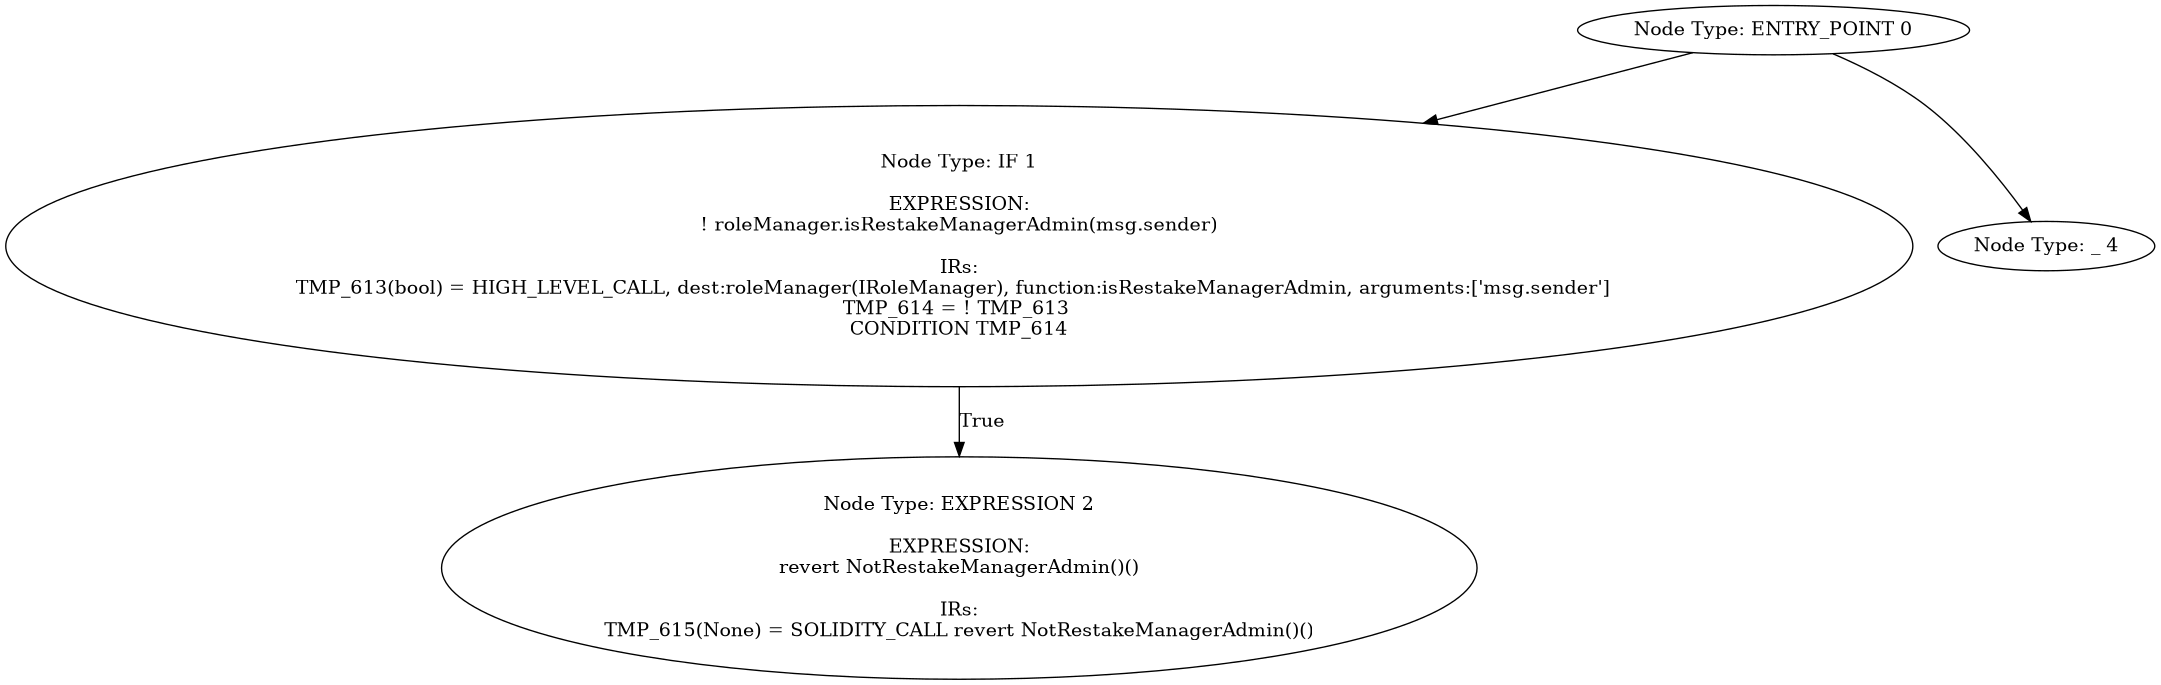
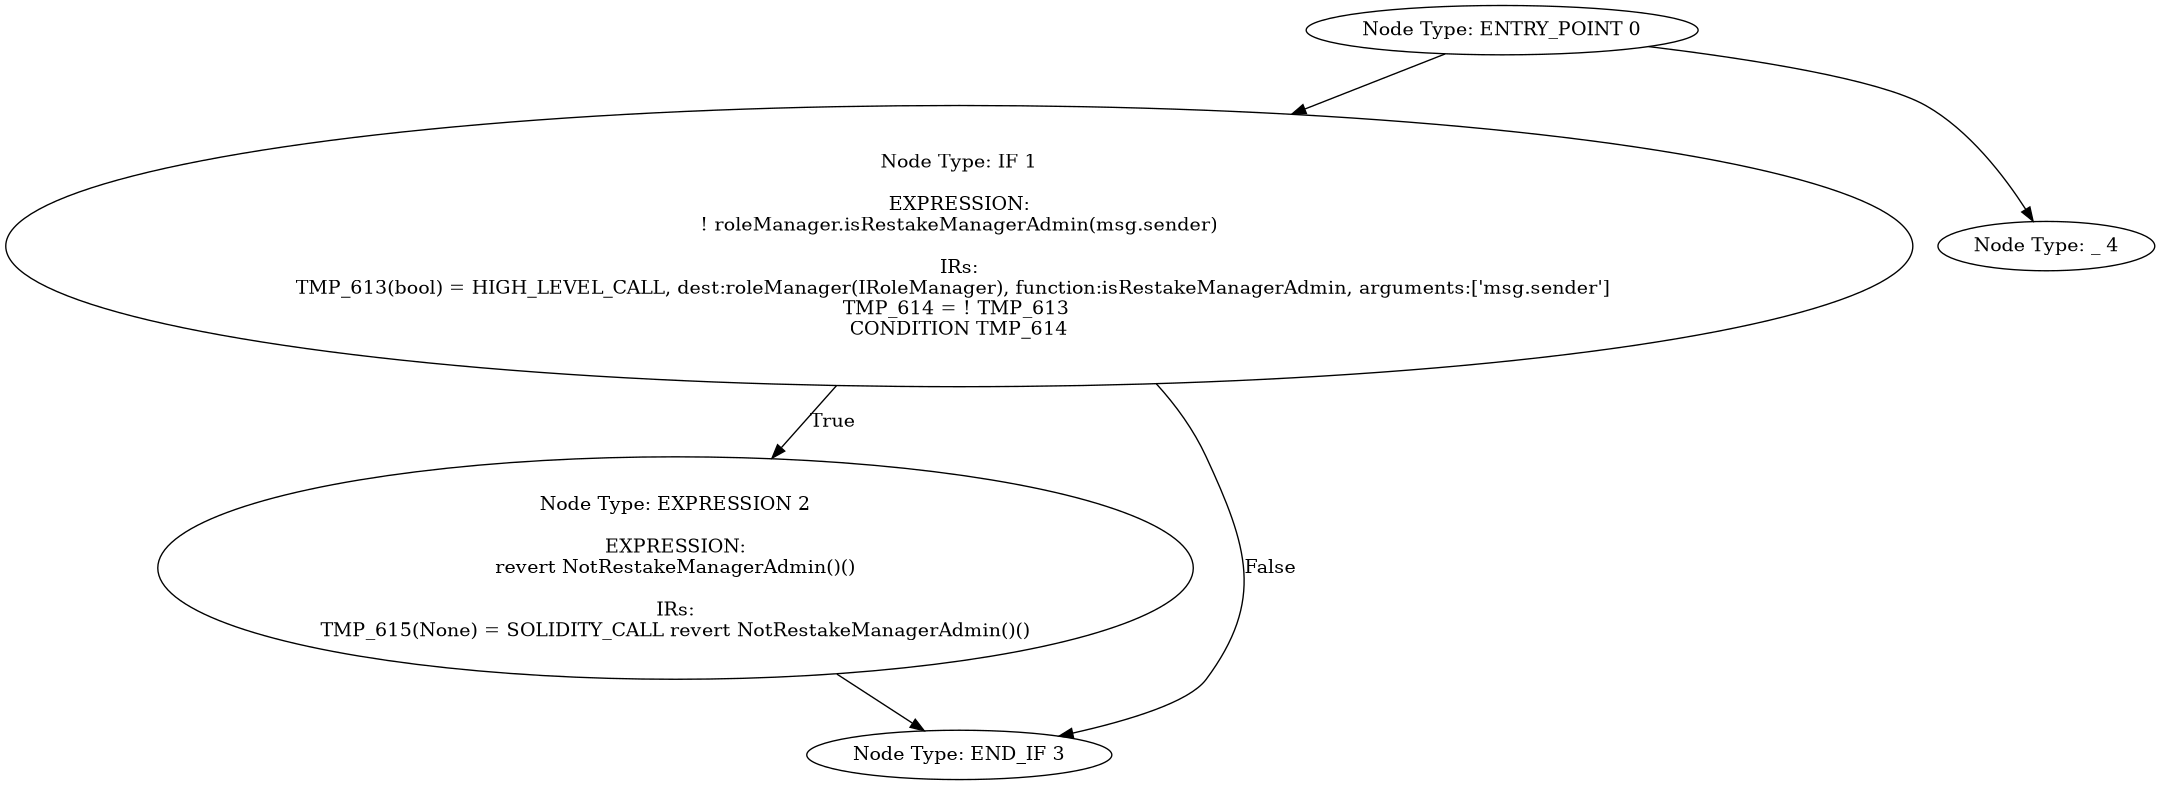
node "Node Type: END_IF 3": added
